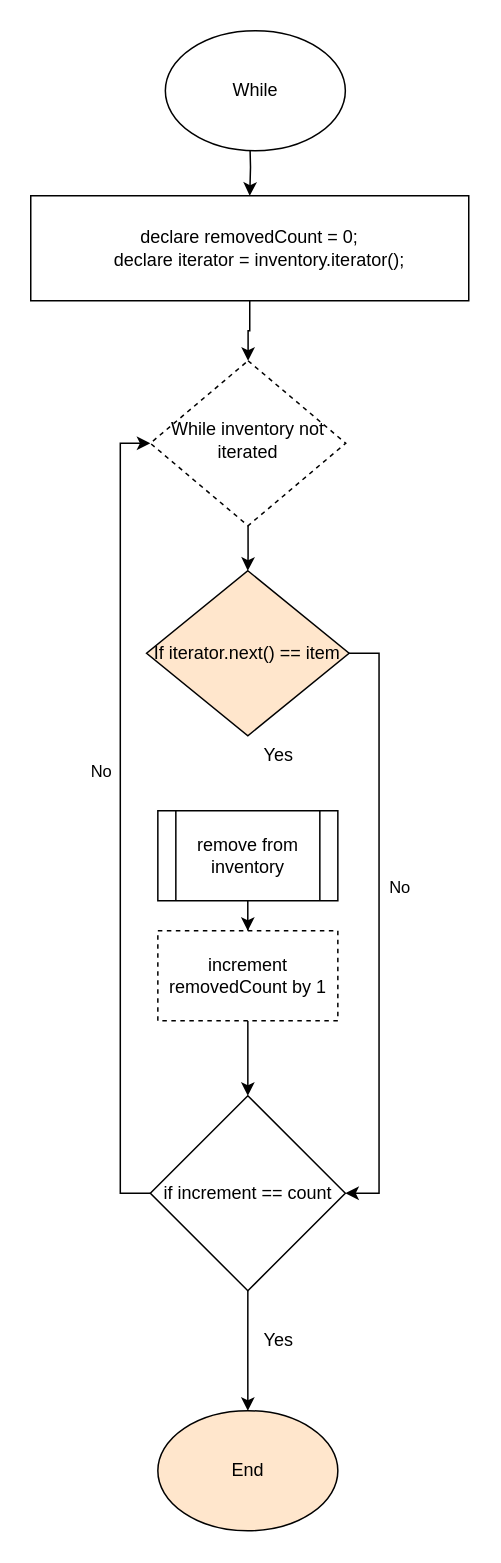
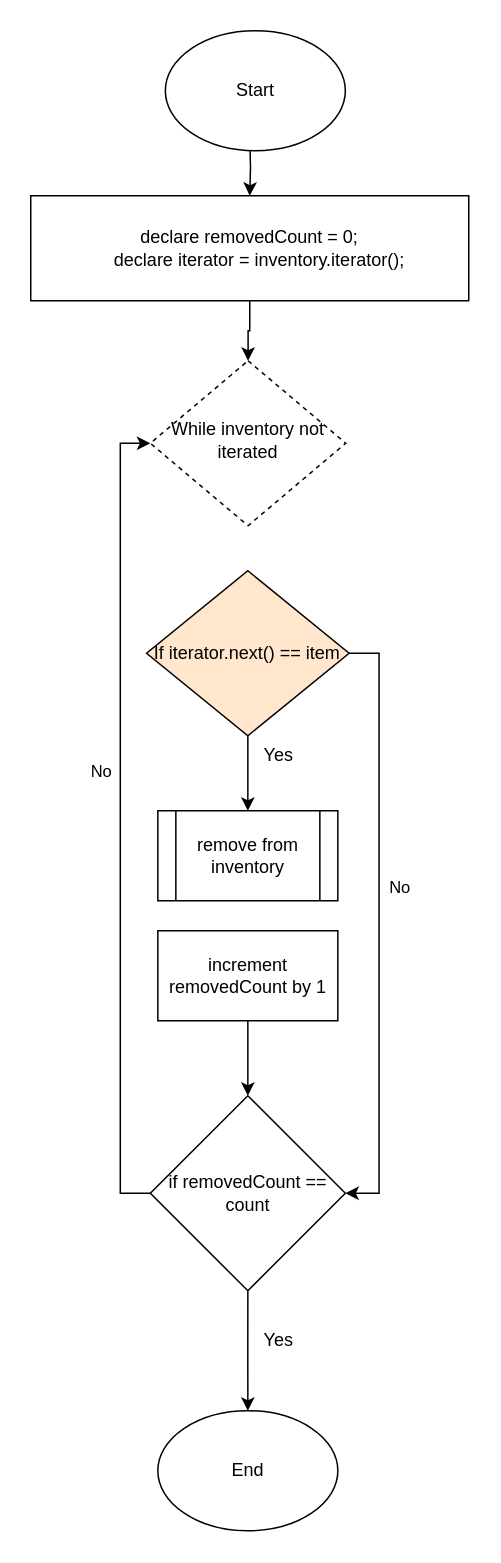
node "While": label "While" -> "Start"
edge "While inventory not iterated" -> "If iterator.next() == item": removed
edge "If iterator.next() == item" -> "remove from inventory": added
edge "remove from inventory" -> "increment removedCount by 1": removed
node "increment removedCount by 1": style dashed -> solid
node "if increment == count": label "if increment == count" -> "if removedCount == count"
node "End": fillcolor #ffe6cc -> #ffffff
